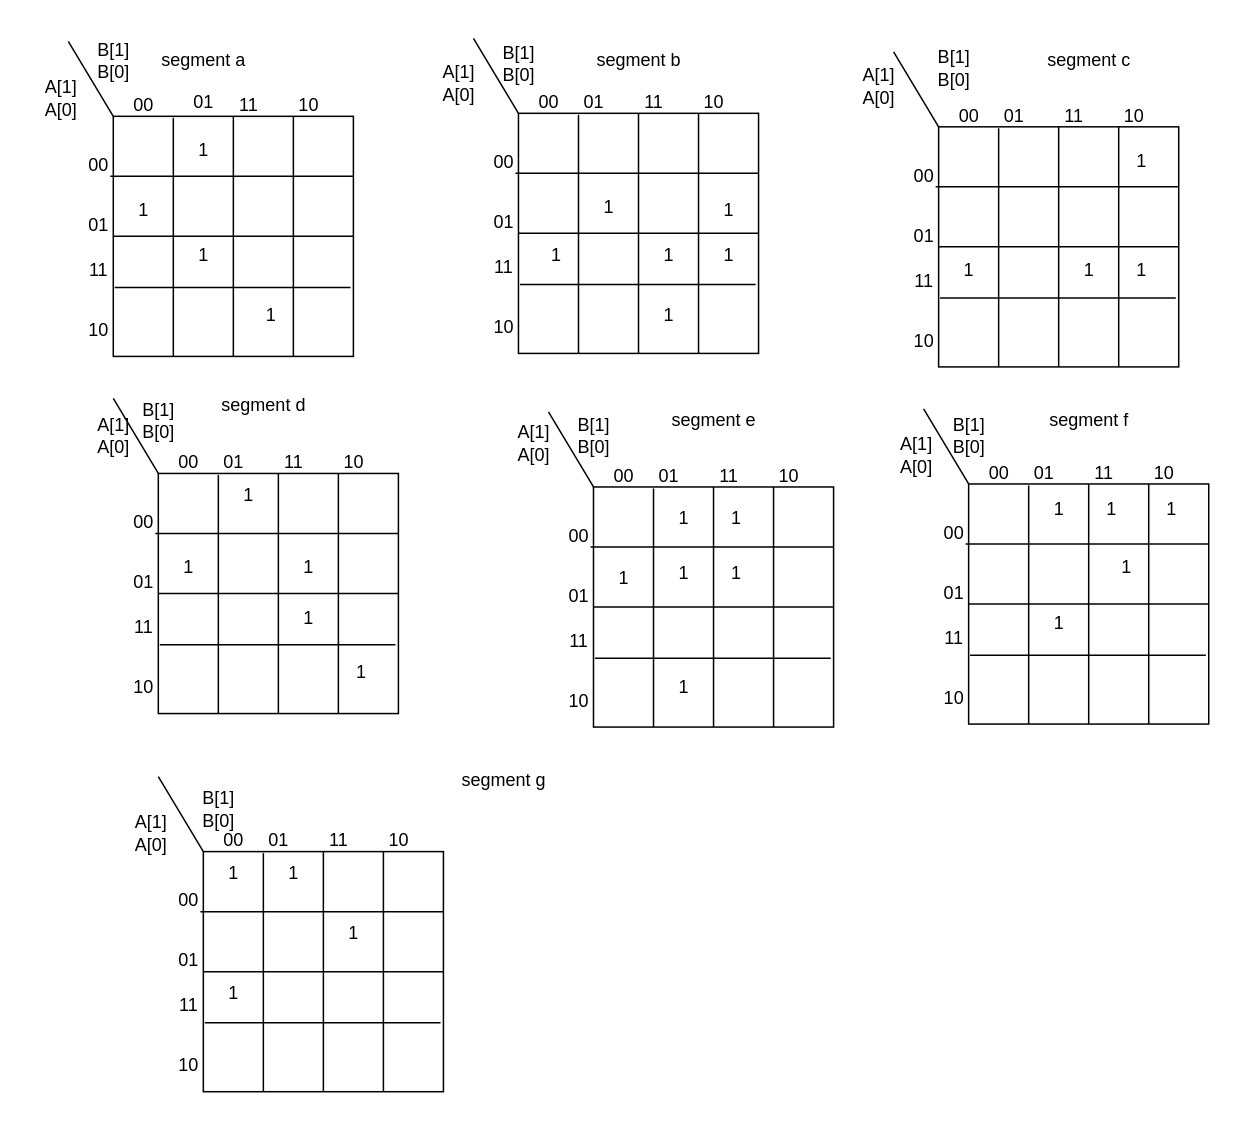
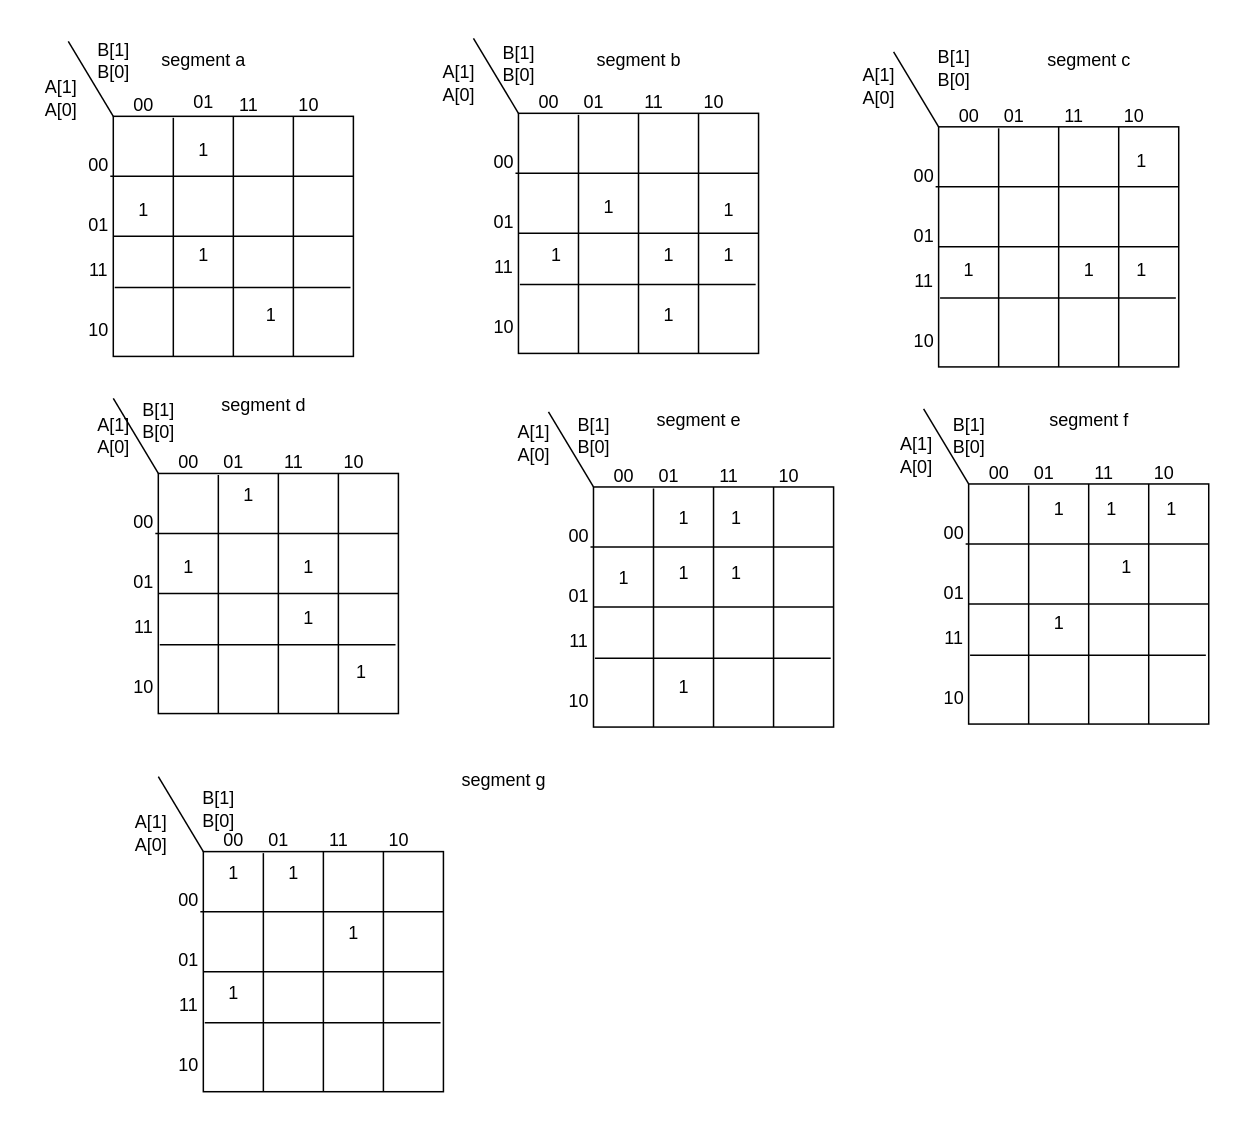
node "segment e": moved (713, 421) -> (698, 421)
